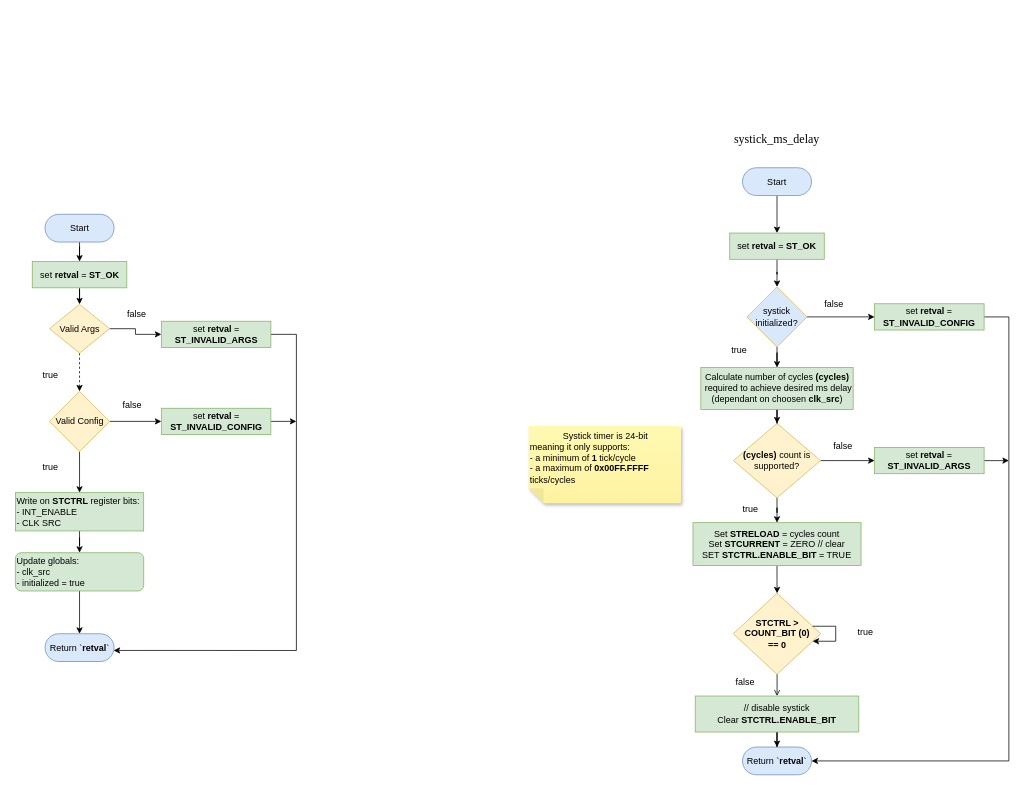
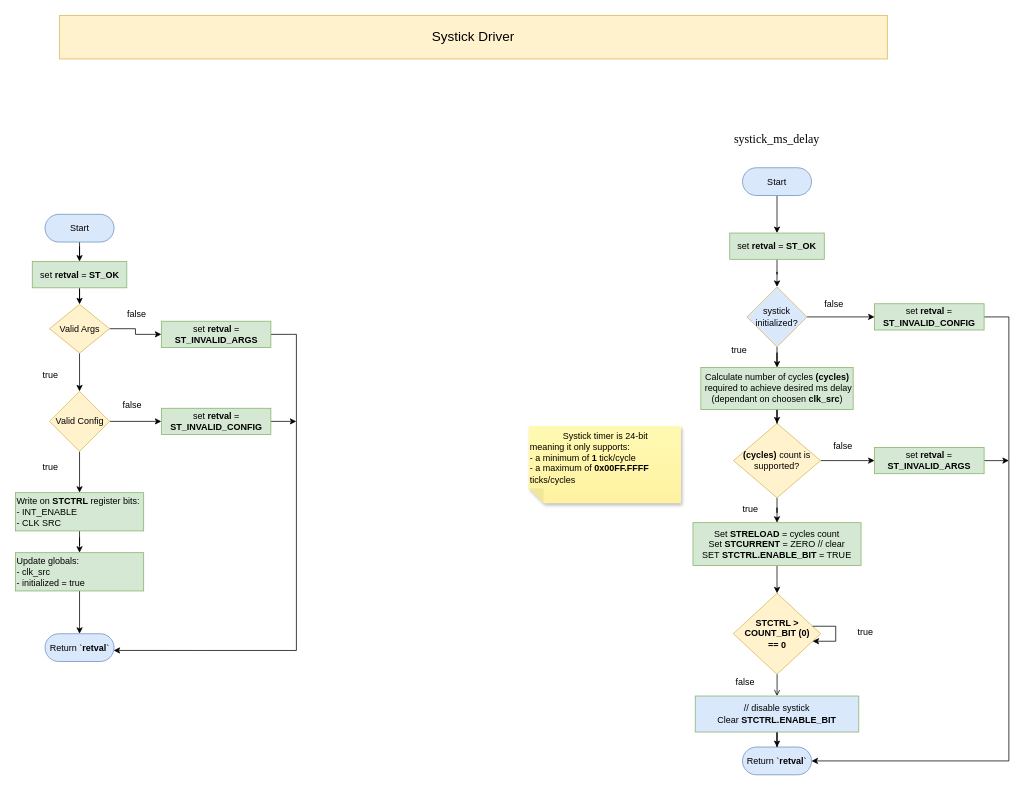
node "Systick Driver": added
edge "Valid Args" -> "Valid Config": style dashed -> solid
node "Update globals: - clk_src - initialized = true": shape rounded rectangle -> rectangle
node "// disable systick Clear STCTRL.ENABLE_BIT": fillcolor #d5e8d4 -> #dae8fc
